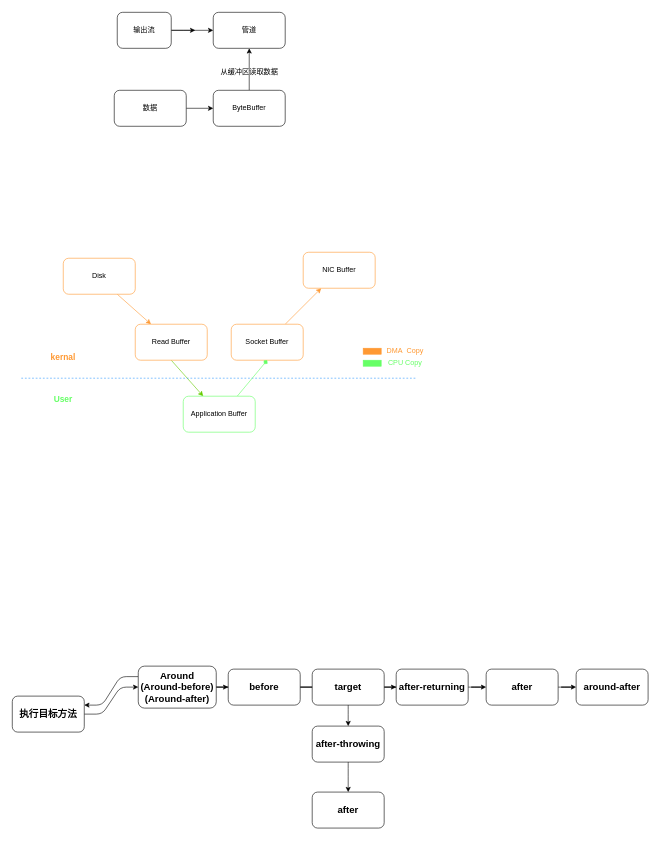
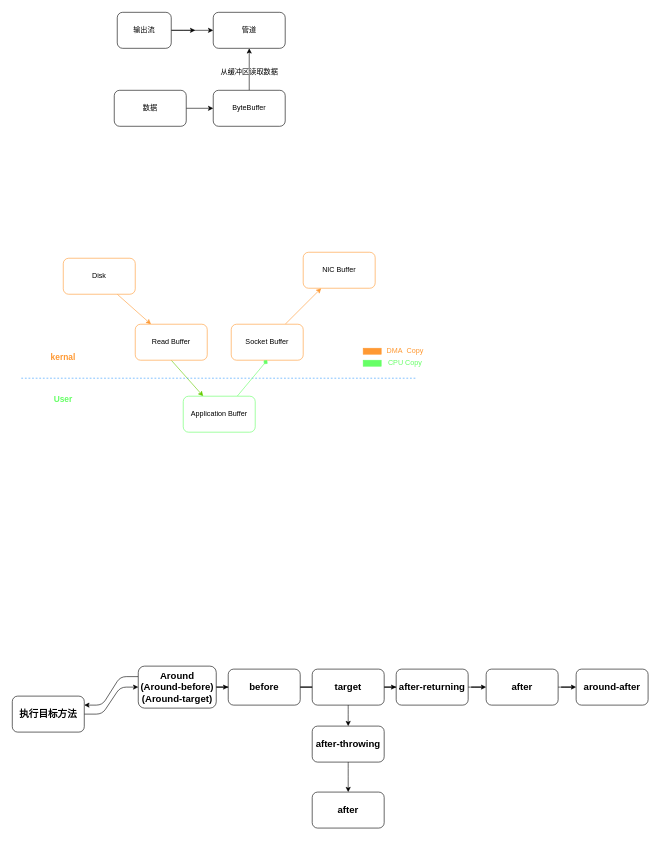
node "Around(Around-before)(Around-after)": label "Around(Around-before)(Around-after)" -> "Around(Around-before)(Around-target)"
